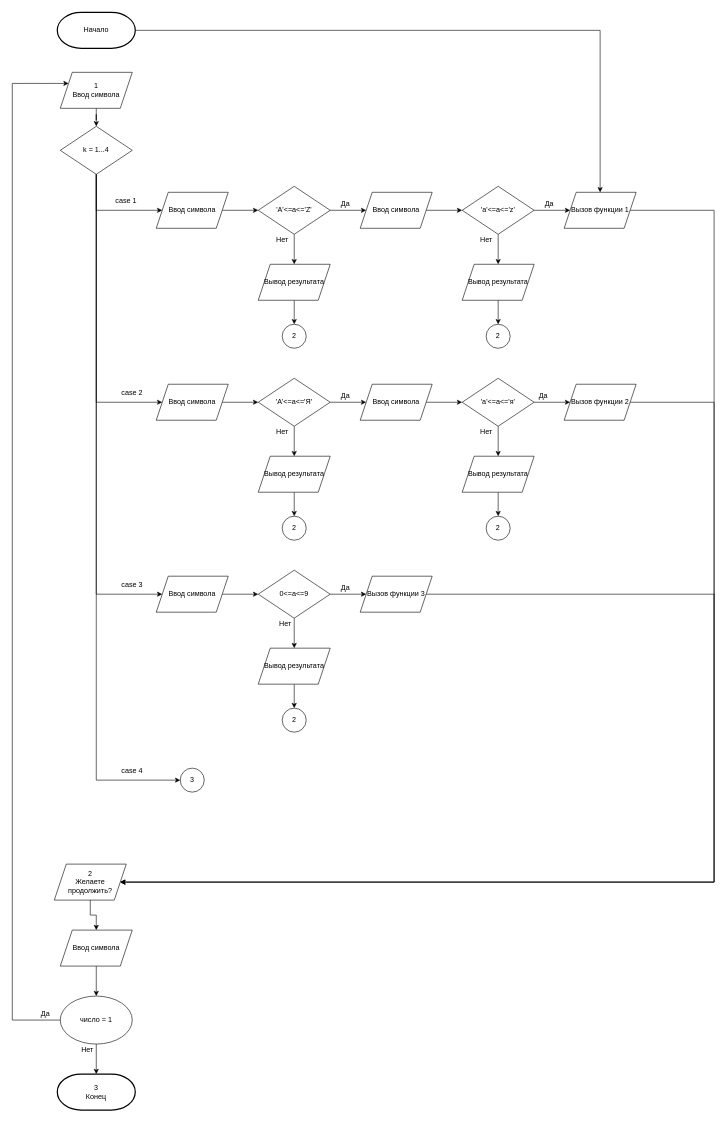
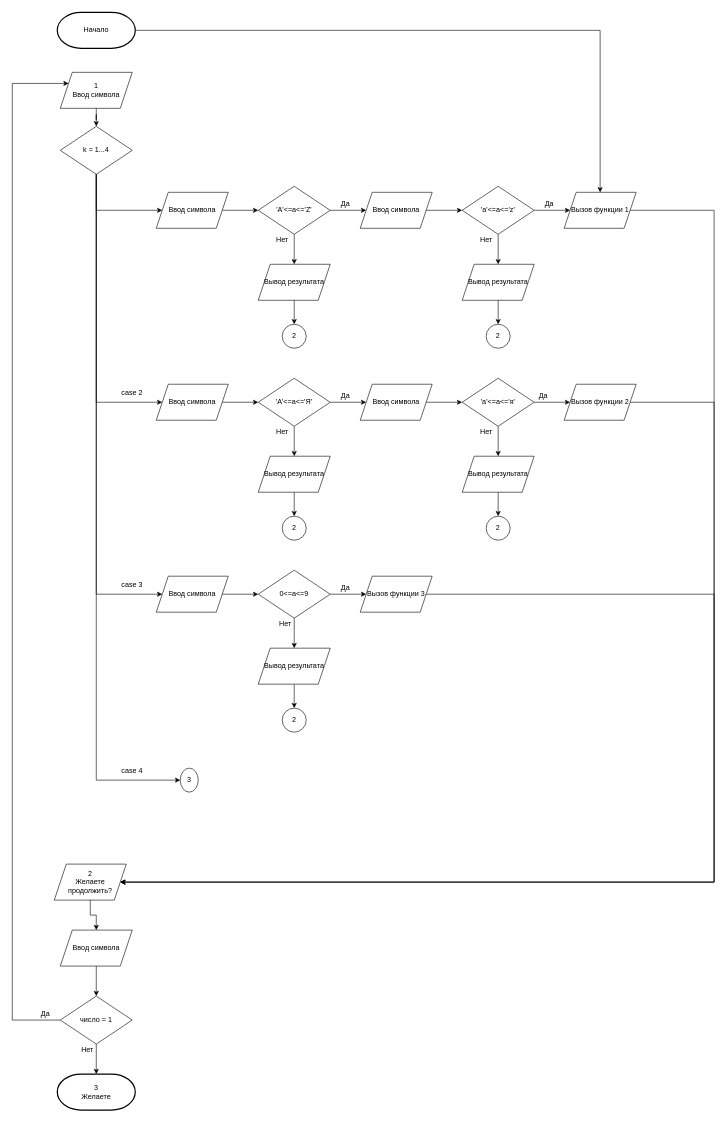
node "case 1": removed
node "3": size 24x24 -> 18x24
node "число = 1": shape ellipse -> diamond
node "3 Конец": label "3 Конец" -> "3 Желаете"
